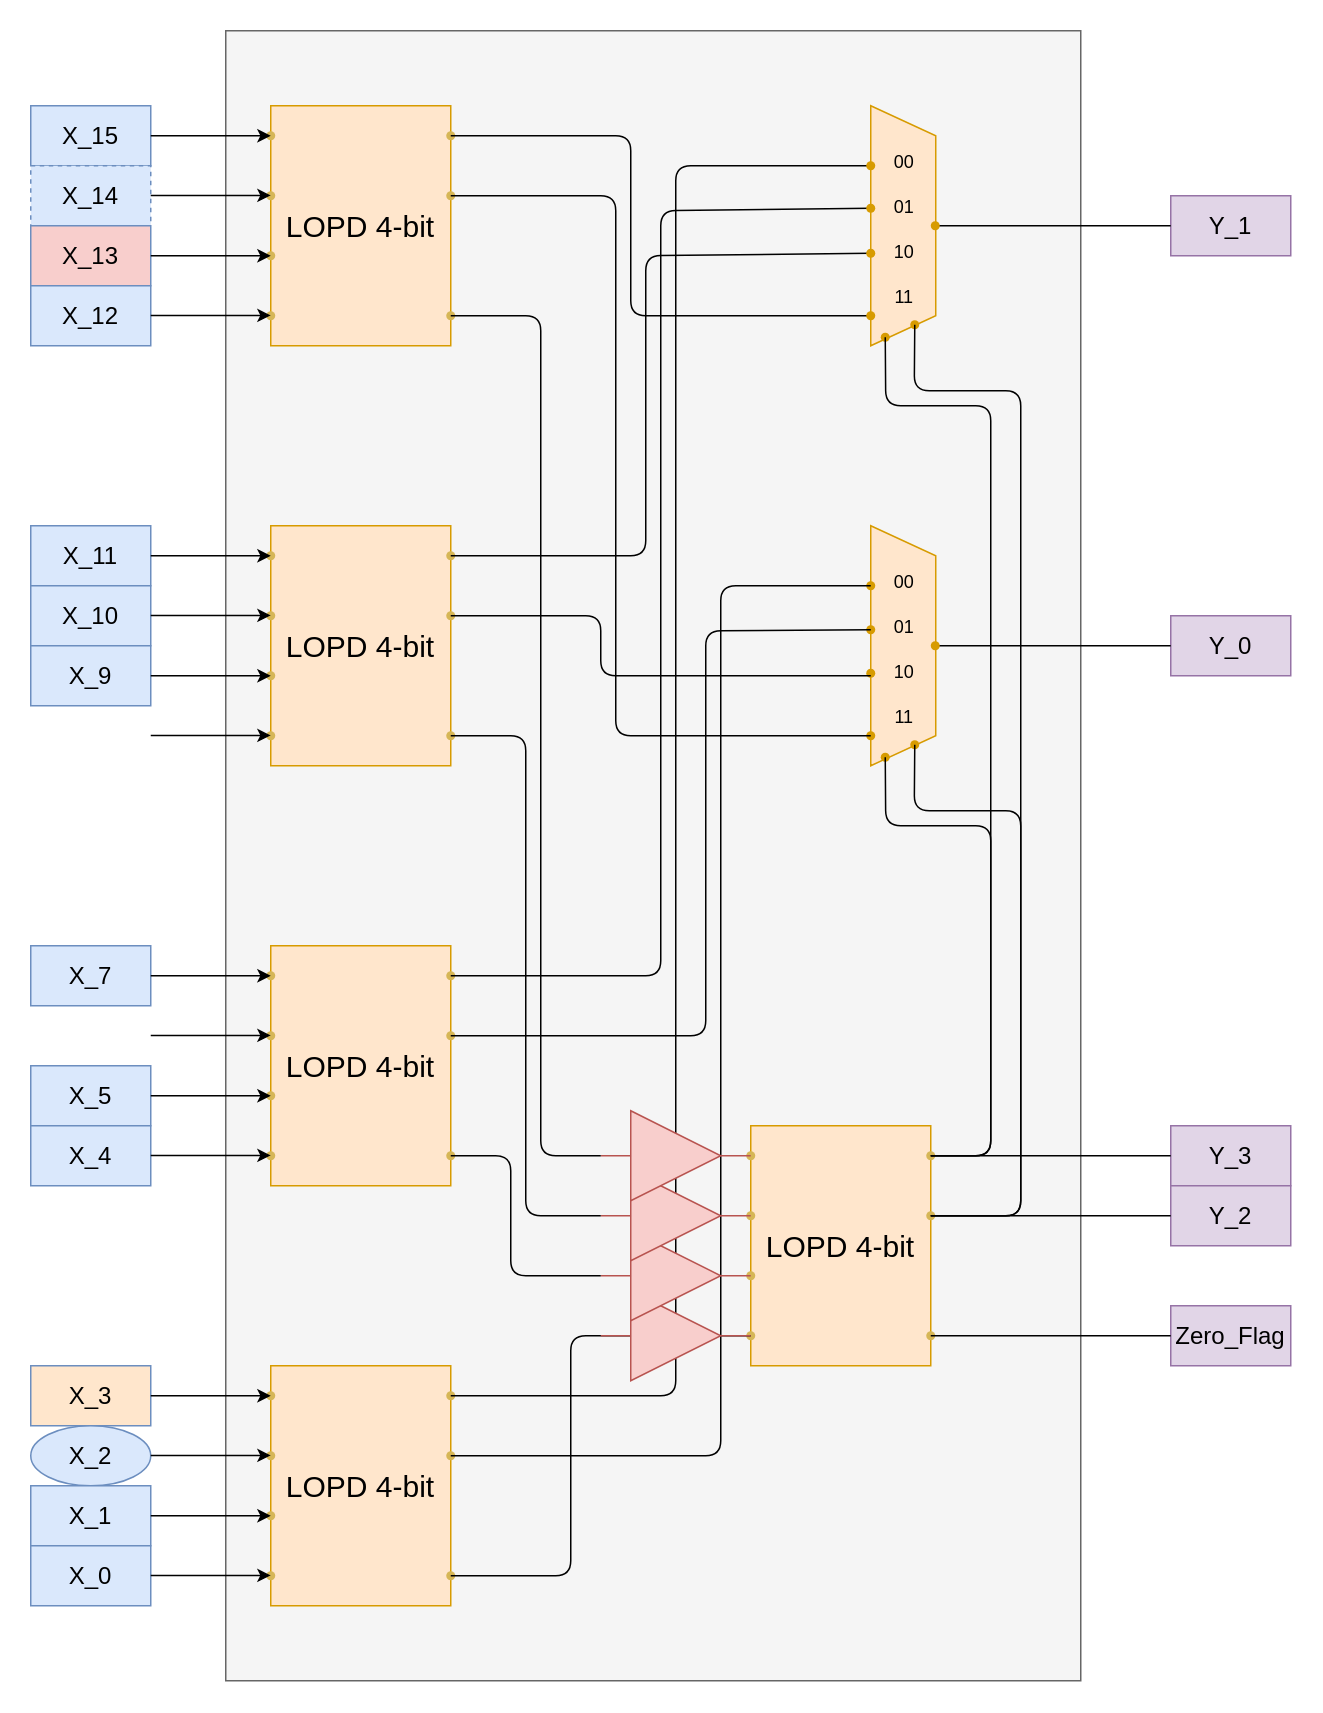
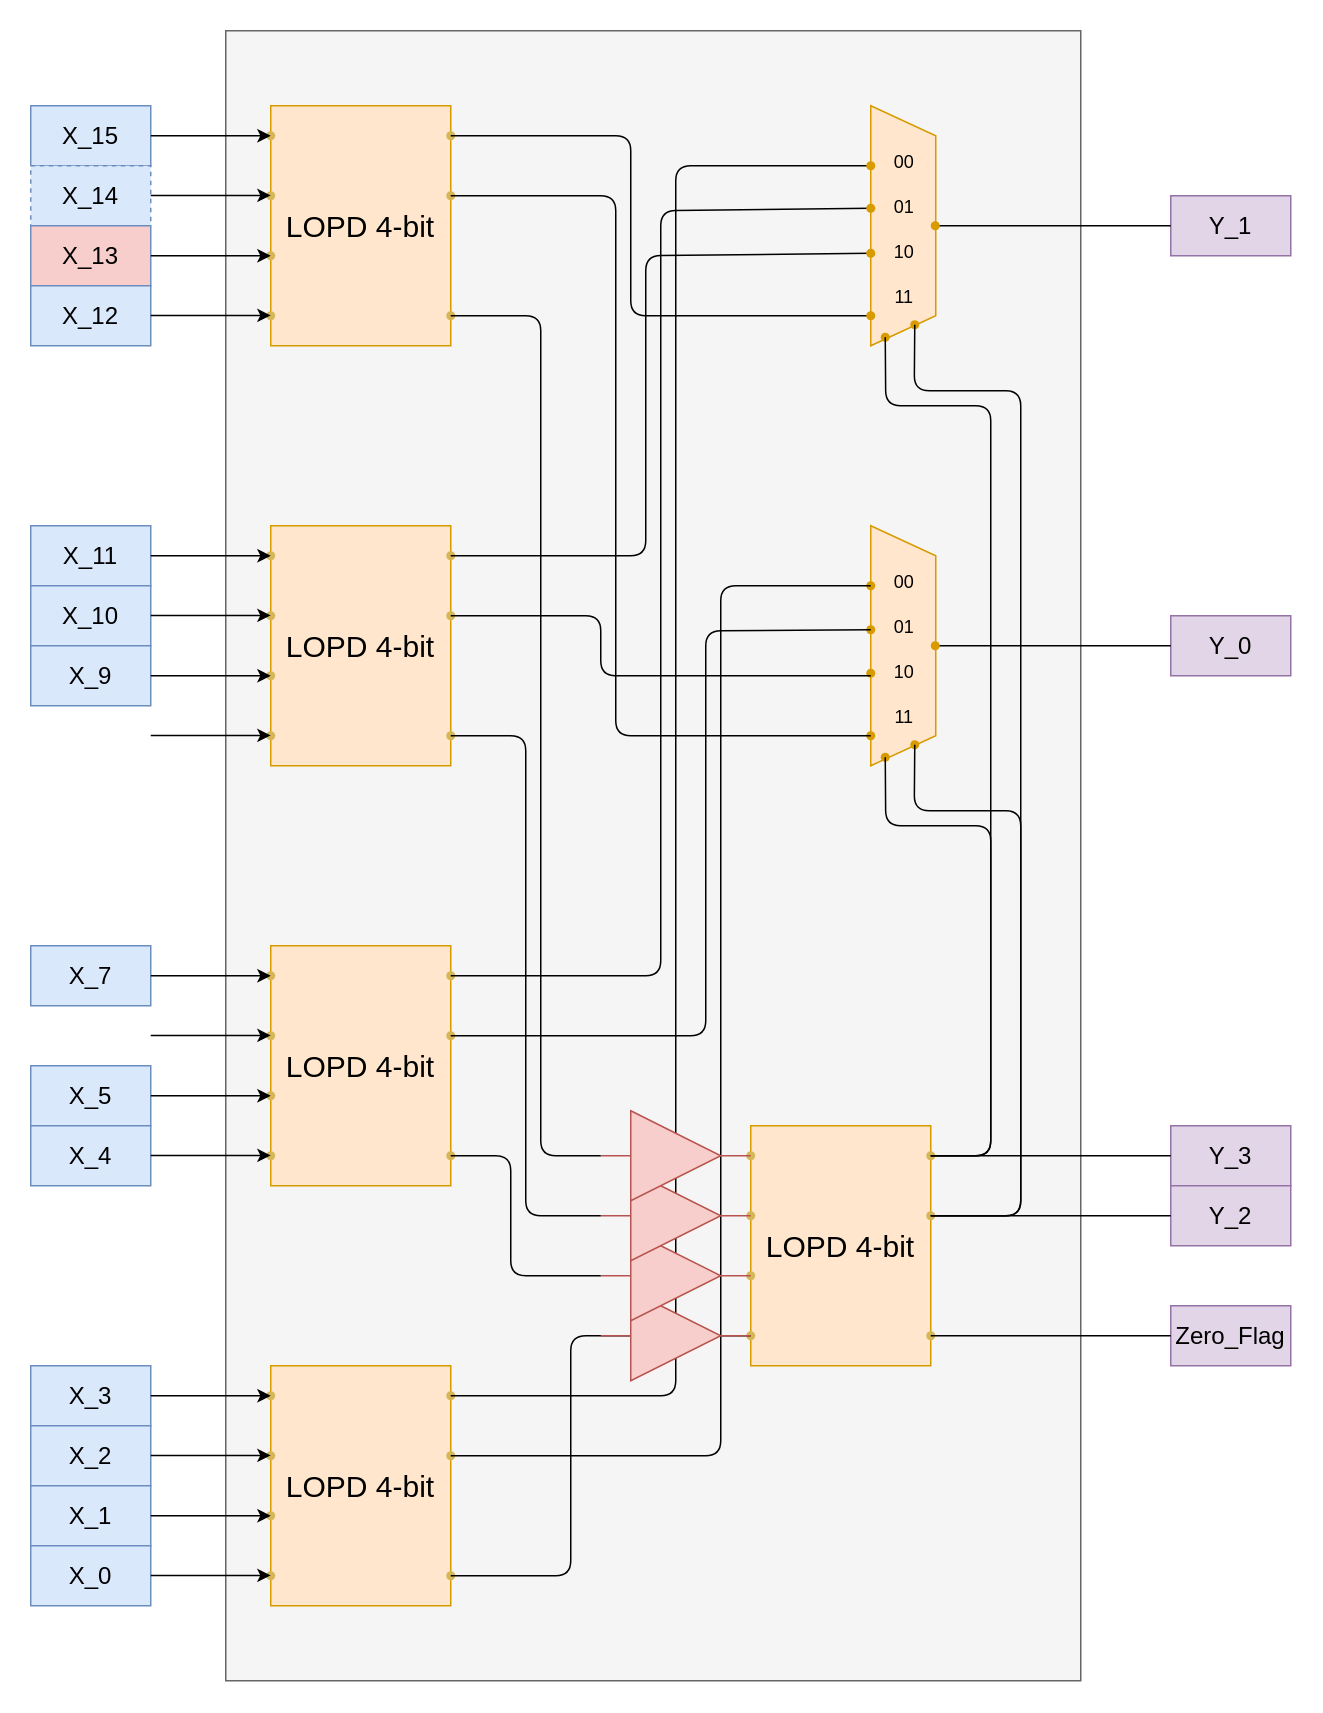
node "X_3": fillcolor #ffe6cc -> #dae8fc
node "X_2": shape ellipse -> rectangle
